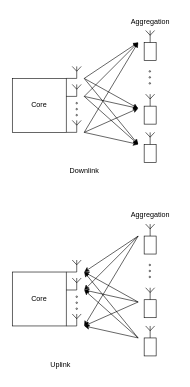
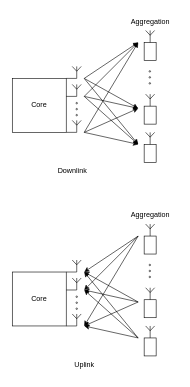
node "Downlink": moved (84, 171) -> (72, 171)
node "Uplink": moved (60, 365) -> (84, 365)
